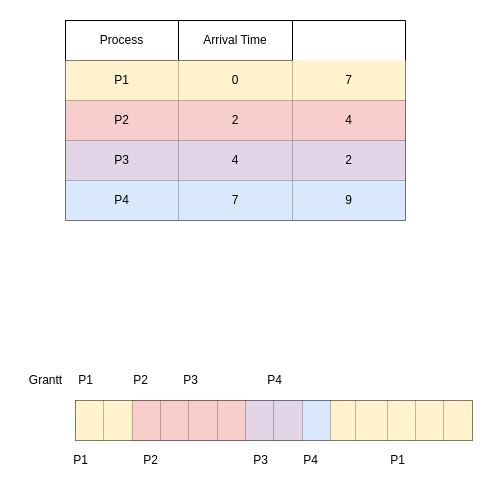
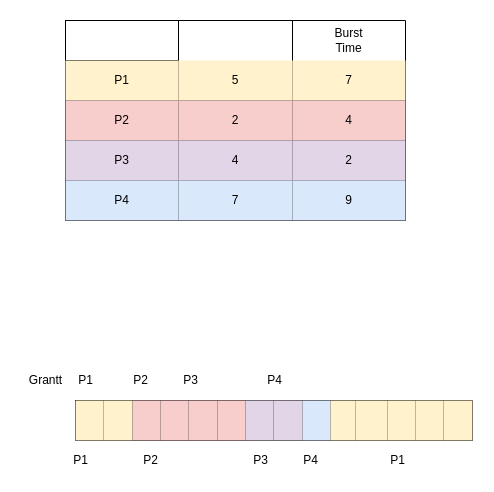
node "Process": removed
node "Arrival Time": removed
node "Burst Time": added
node "0": label "0" -> "5"
